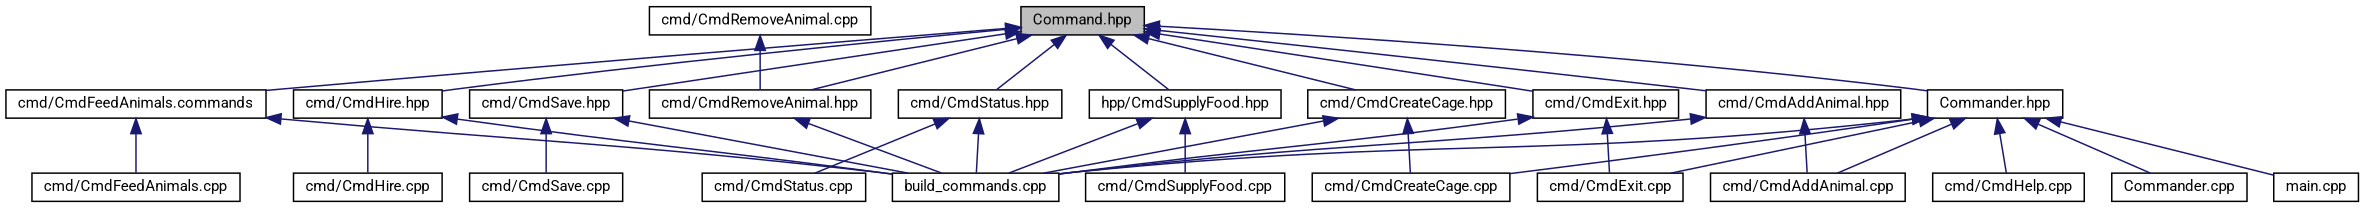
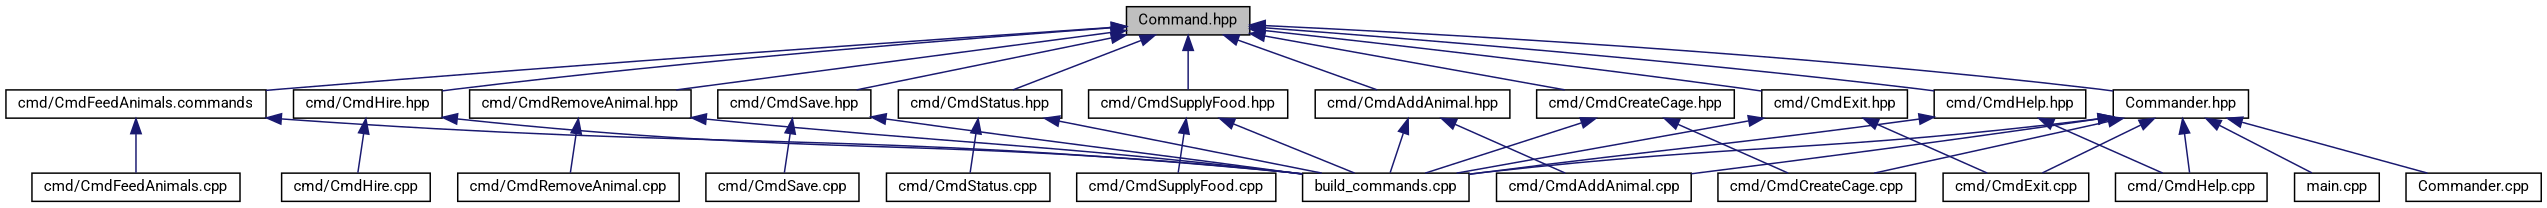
edge "cmd/CmdRemoveAnimal.hpp" -> "cmd/CmdRemoveAnimal.cpp": reversed
node "hpp/CmdSupplyFood.hpp": label "hpp/CmdSupplyFood.hpp" -> "cmd/CmdSupplyFood.hpp"
node "cmd/CmdHelp.hpp": added
